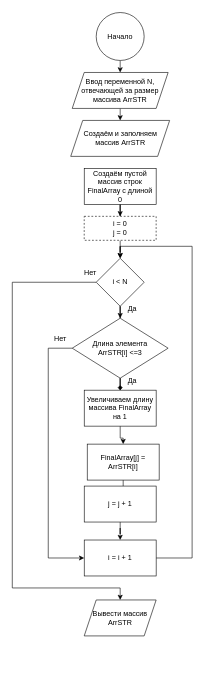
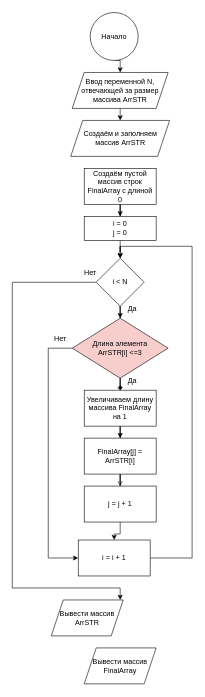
node "Начало": moved (120, 36) -> (114, 36)
node "i = 0 j = 0": style dashed -> solid
node "Длина элемента ArrSTR[i] <=3": fillcolor #ffffff -> #f8cecc
node "FinalArray[j] = ArrSTR[i]": moved (123, 462) -> (120, 456)
node "i = i + 1": moved (120, 558) -> (114, 558)
node "Вывести массив ArrSTR": moved (120, 618) -> (87, 618)
node "Вывести массив FinalArray": added
